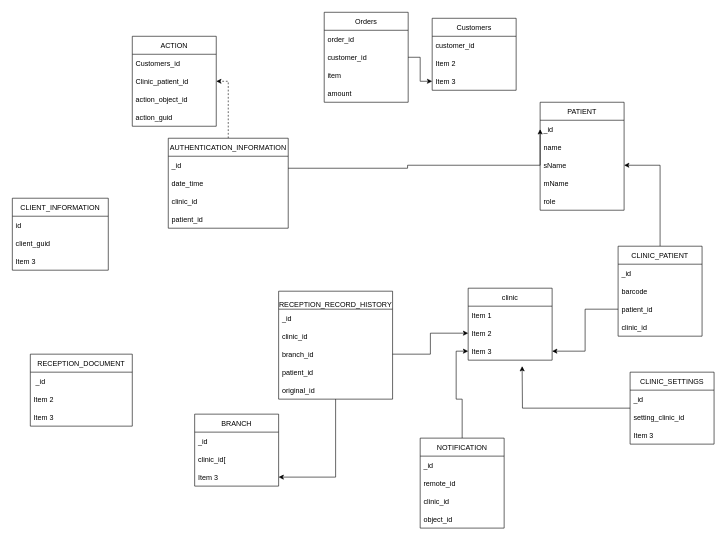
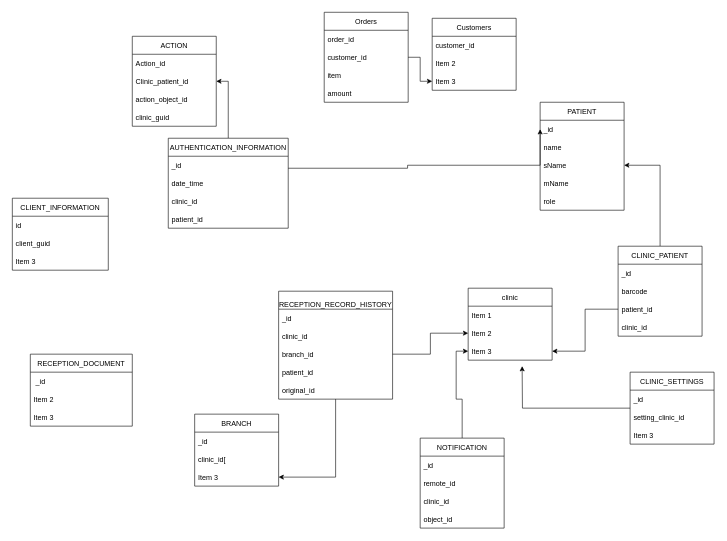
node "Customers_id": label "Customers_id" -> "Action_id"
edge "AUTHENTICATION_INFORMATION" -> "Clinic_patient_id": style dashed -> solid
node "action_guid": label "action_guid" -> "clinic_guid"
